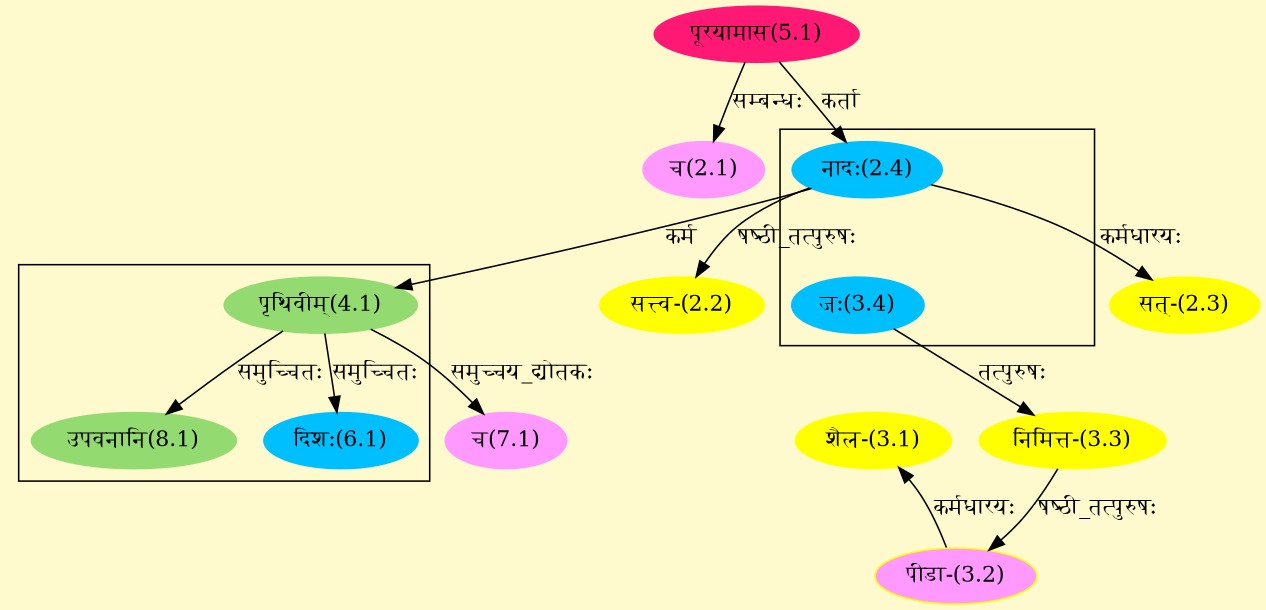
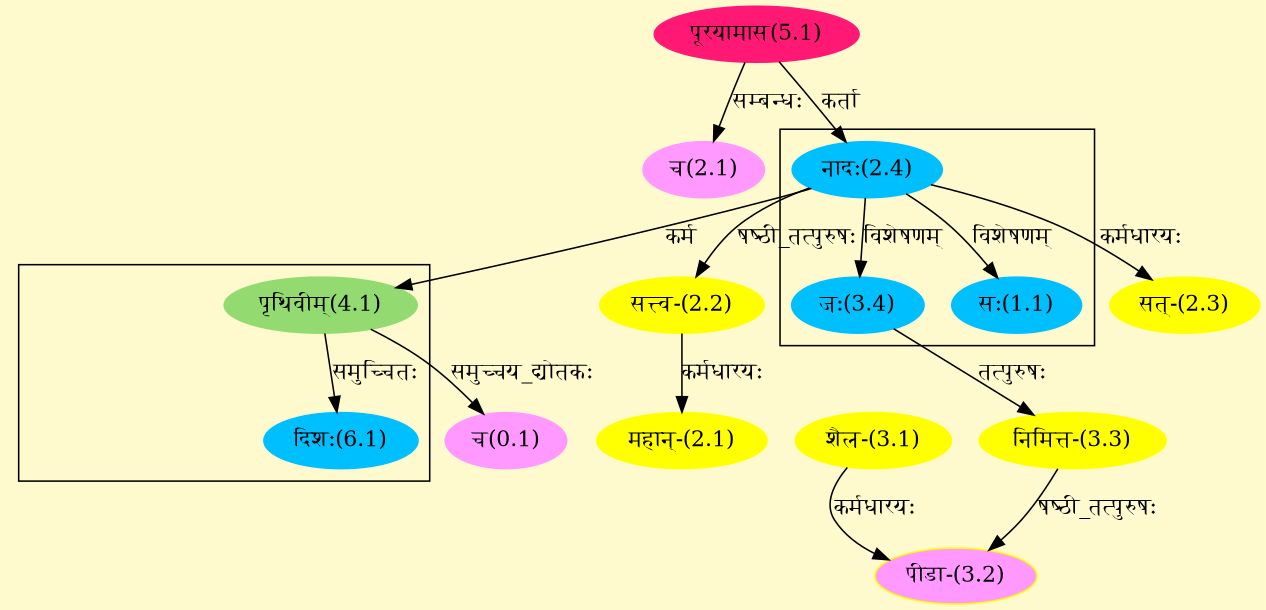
edge "नादः(2.4)" -> "जः(3.4)": added, label "विशेषणम्"
node "सः(1.1)": added
node "उपवनानि(8.1)": removed
node "च(7.1)": label "च(7.1)" -> "च(0.1)"
node "महान्-(2.1)": added
edge "पीडा-(3.2)" -> "शैल-(3.1)": reversed
